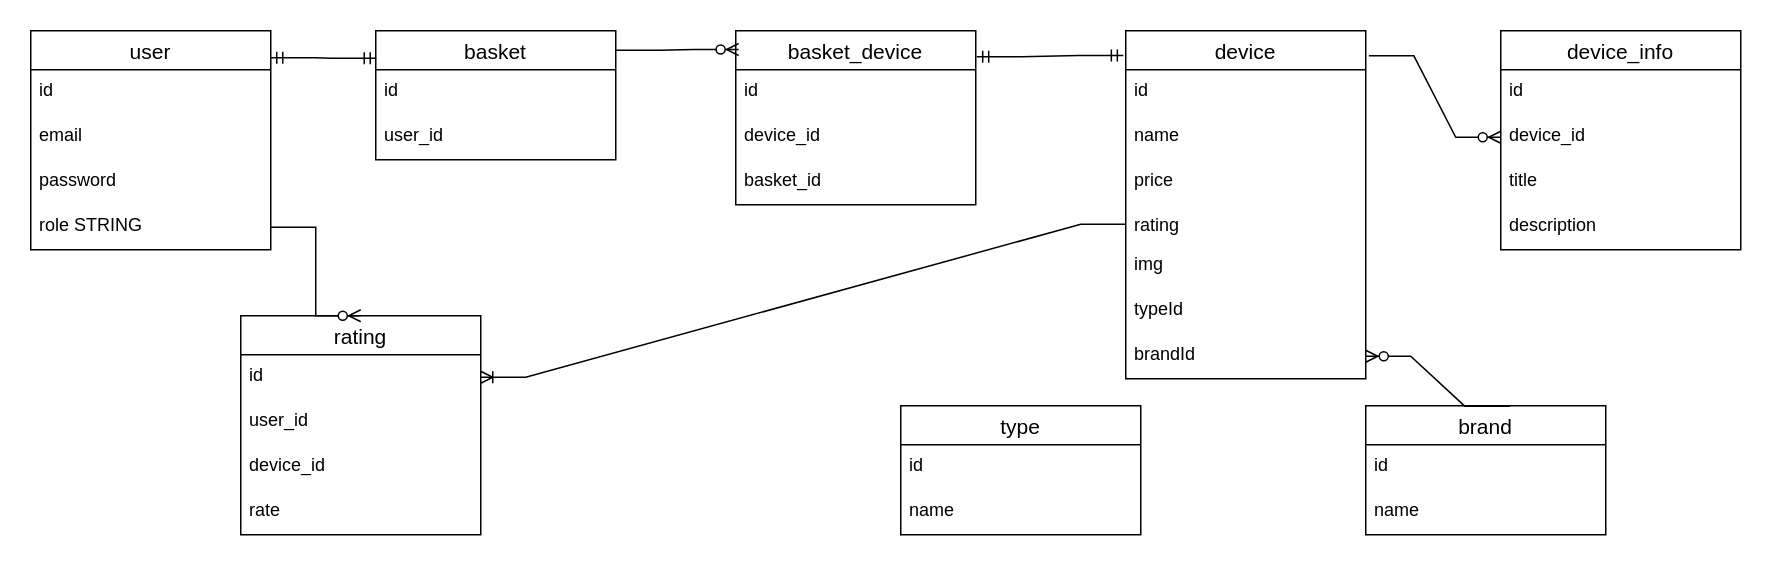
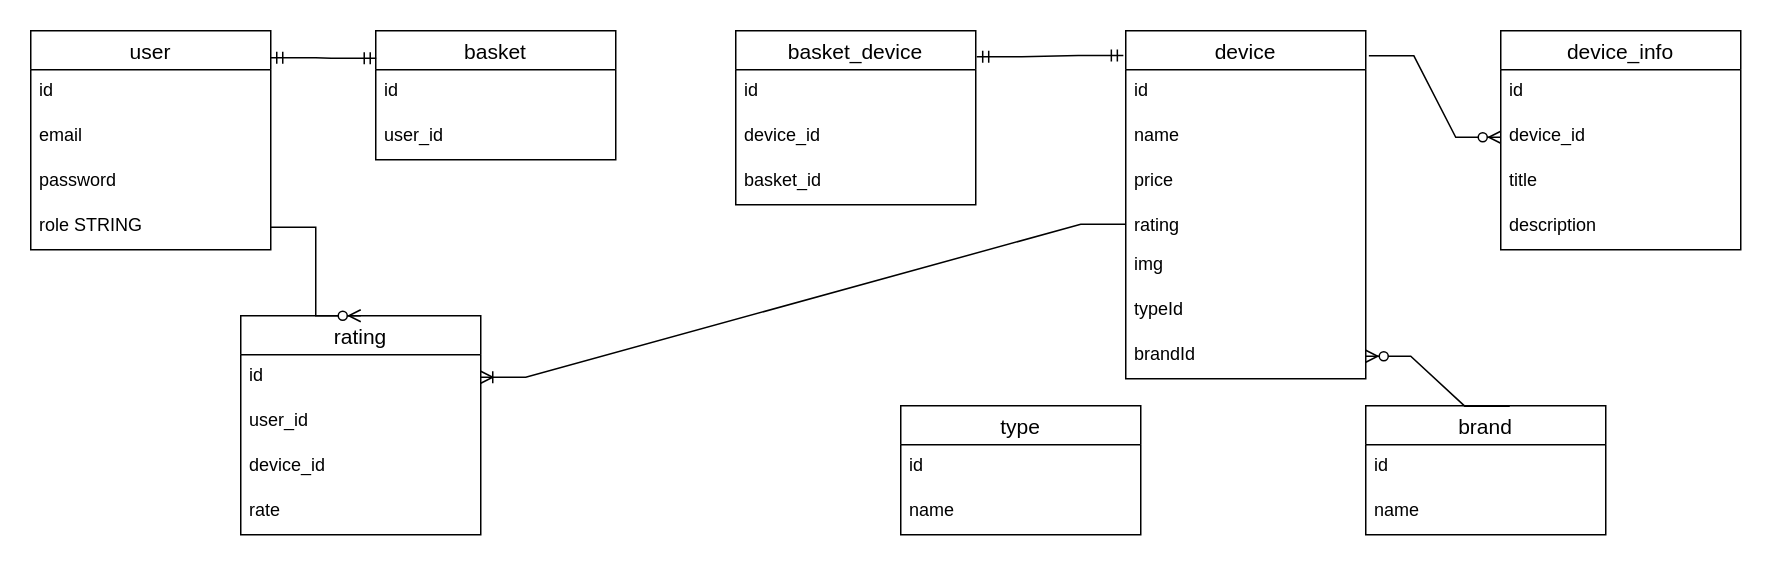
edge "basket" -> "basket_device": removed
